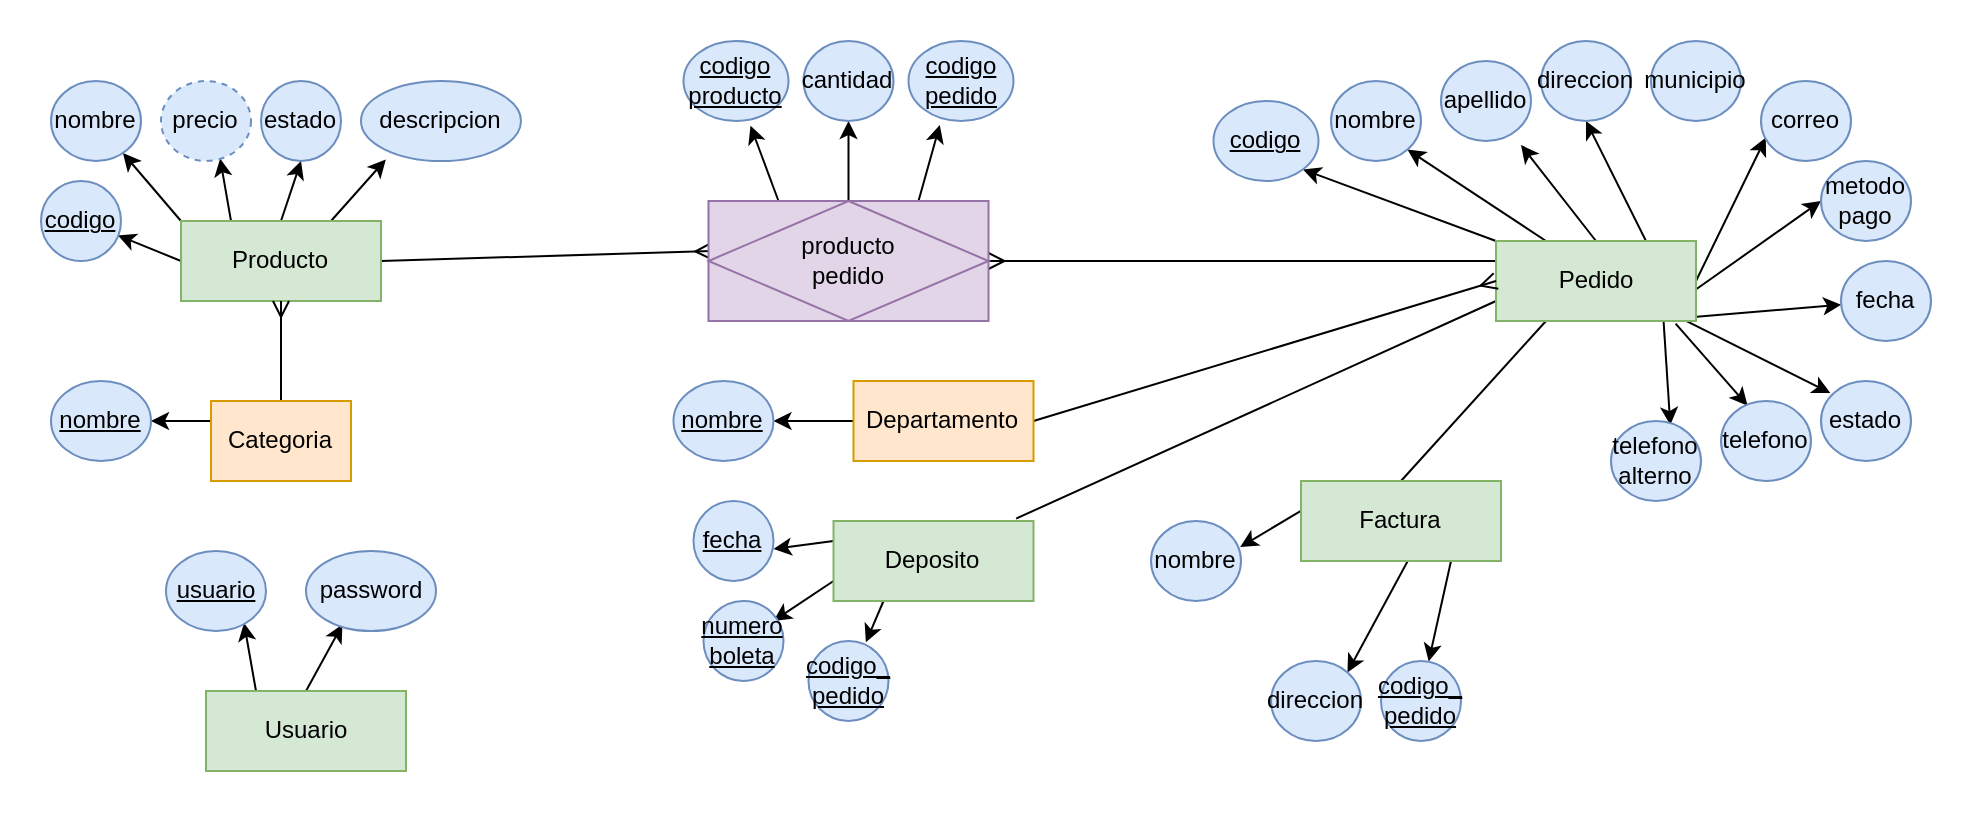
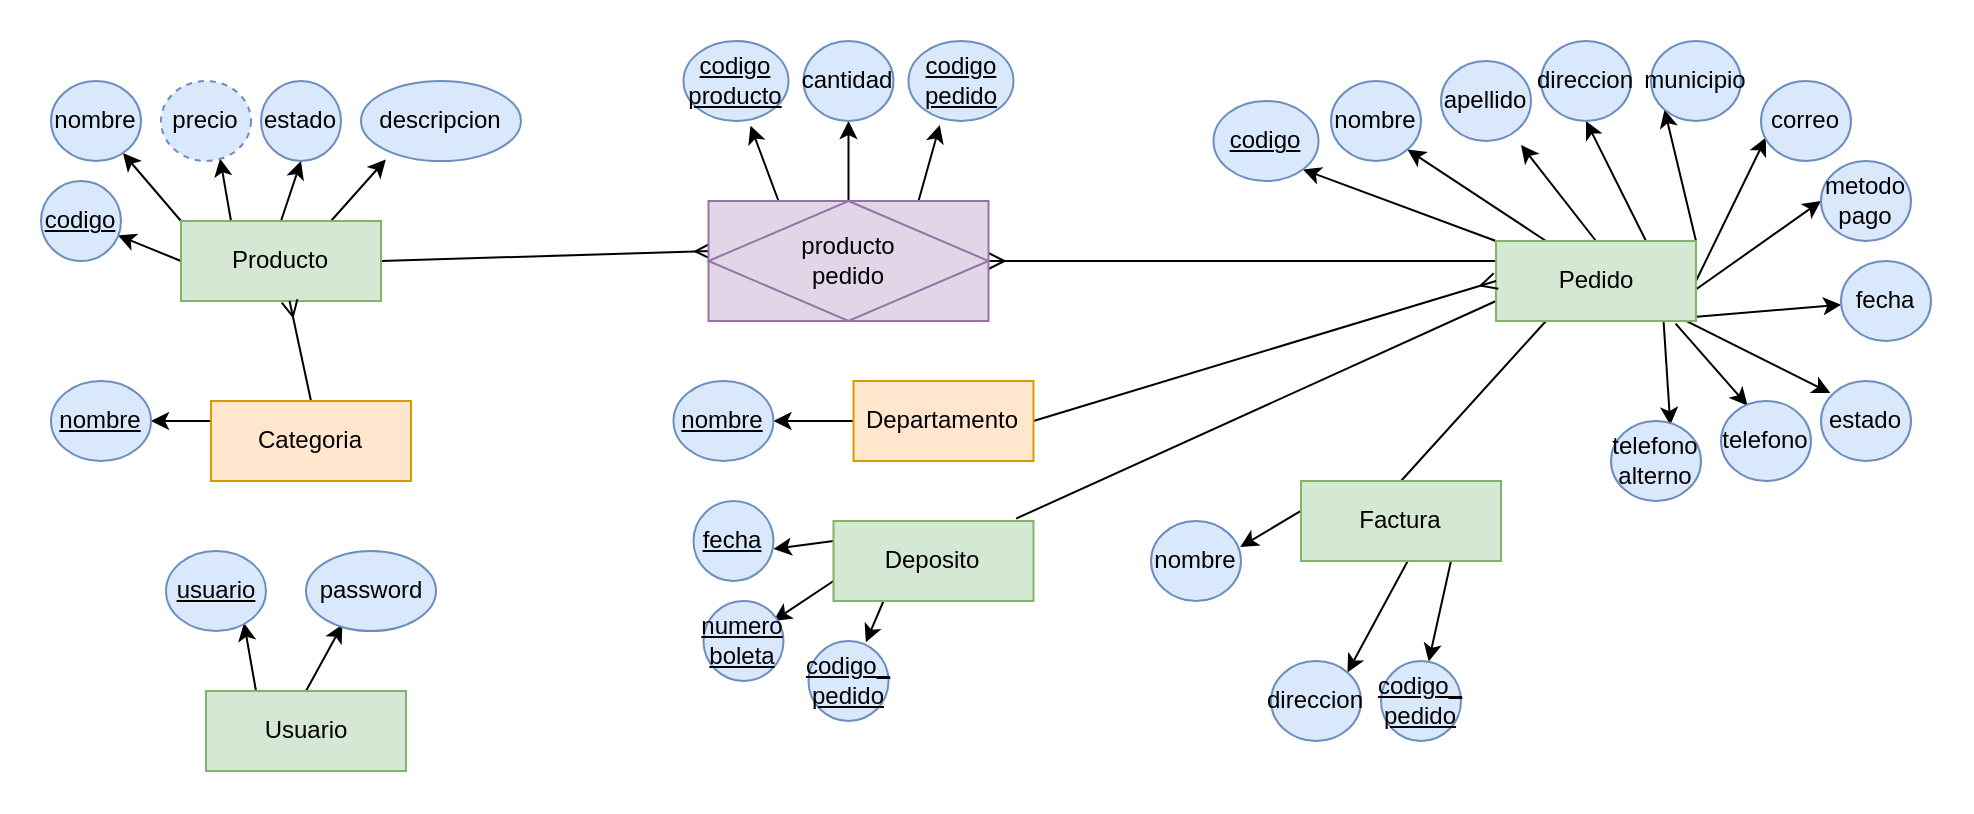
edge "Pedido" -> "municipio": added
node "Categoria": size 140x80 -> 200x80
